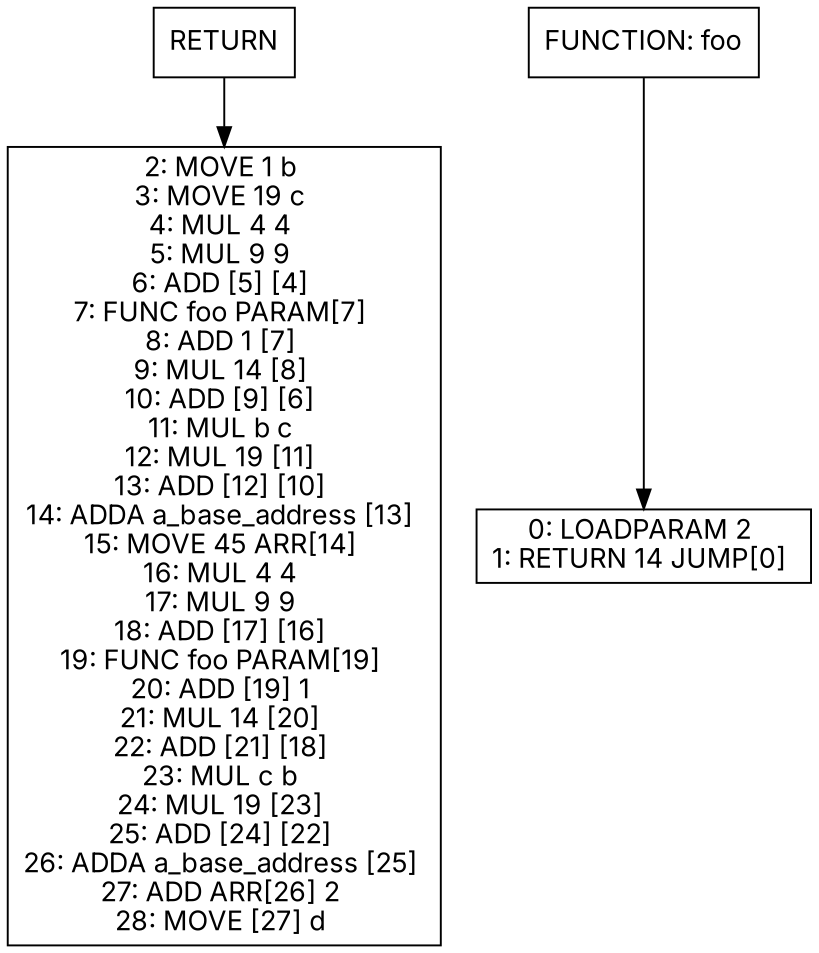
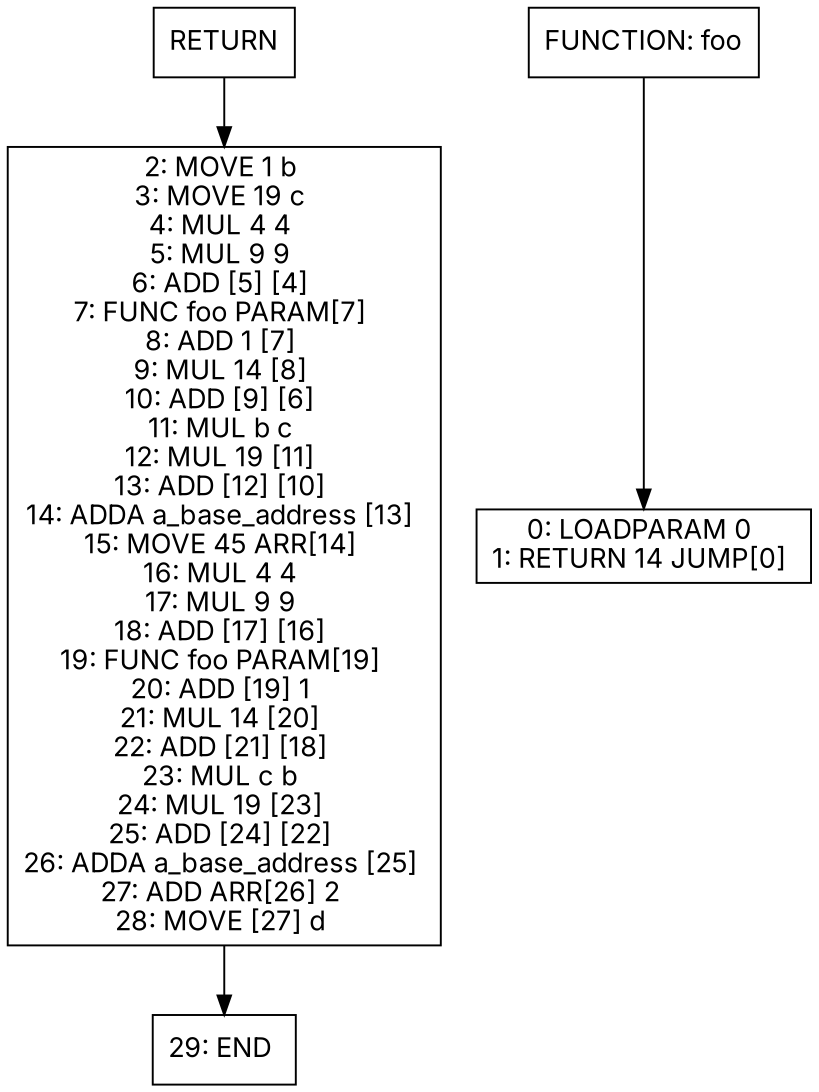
node "0: LOADPARAM 2 1: RETURN 14 JUMP[0]": label "0: LOADPARAM 2 1: RETURN 14 JUMP[0]" -> "0: LOADPARAM 0 1: RETURN 14 JUMP[0]"
node "29: END": added
